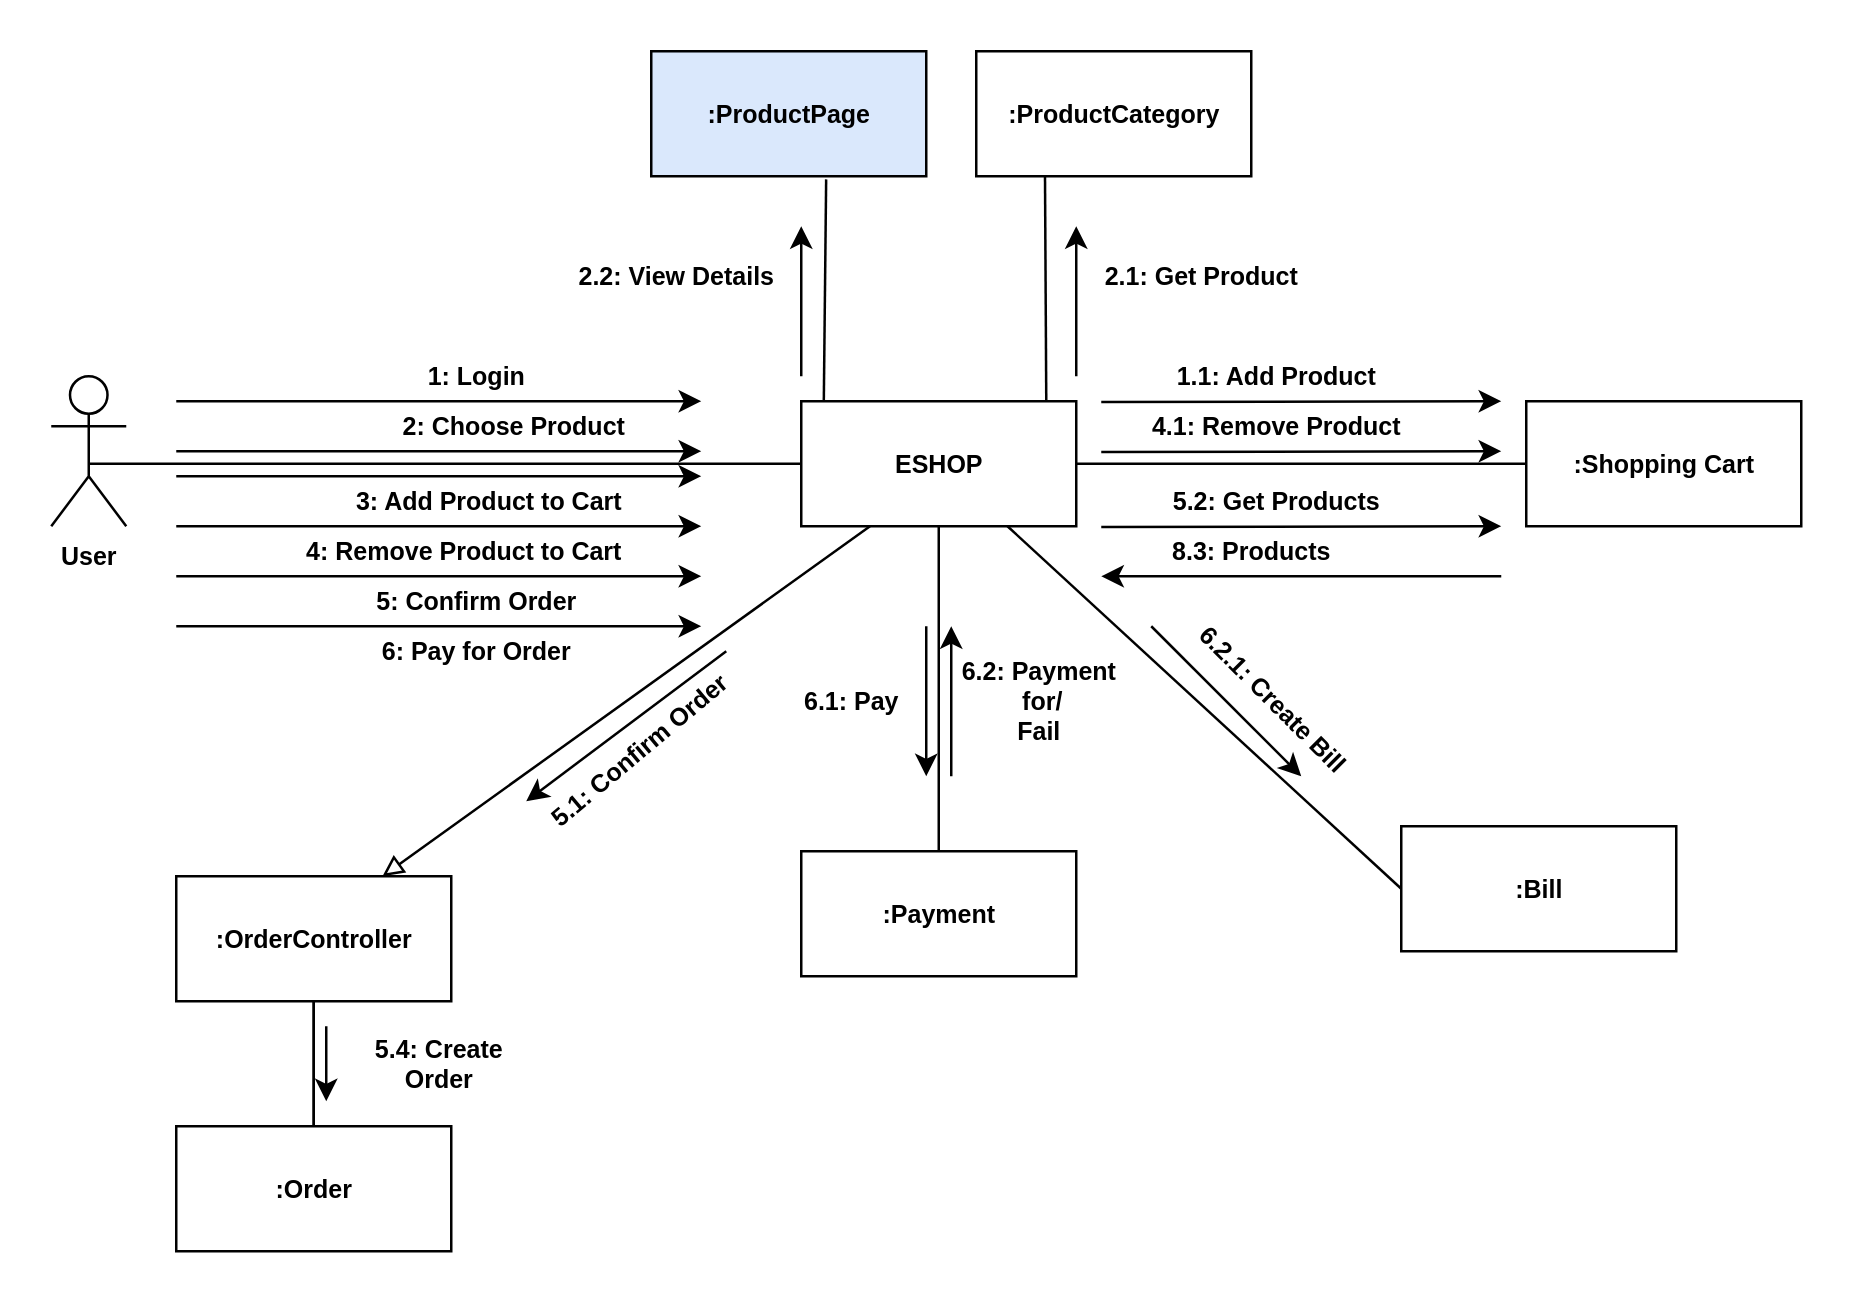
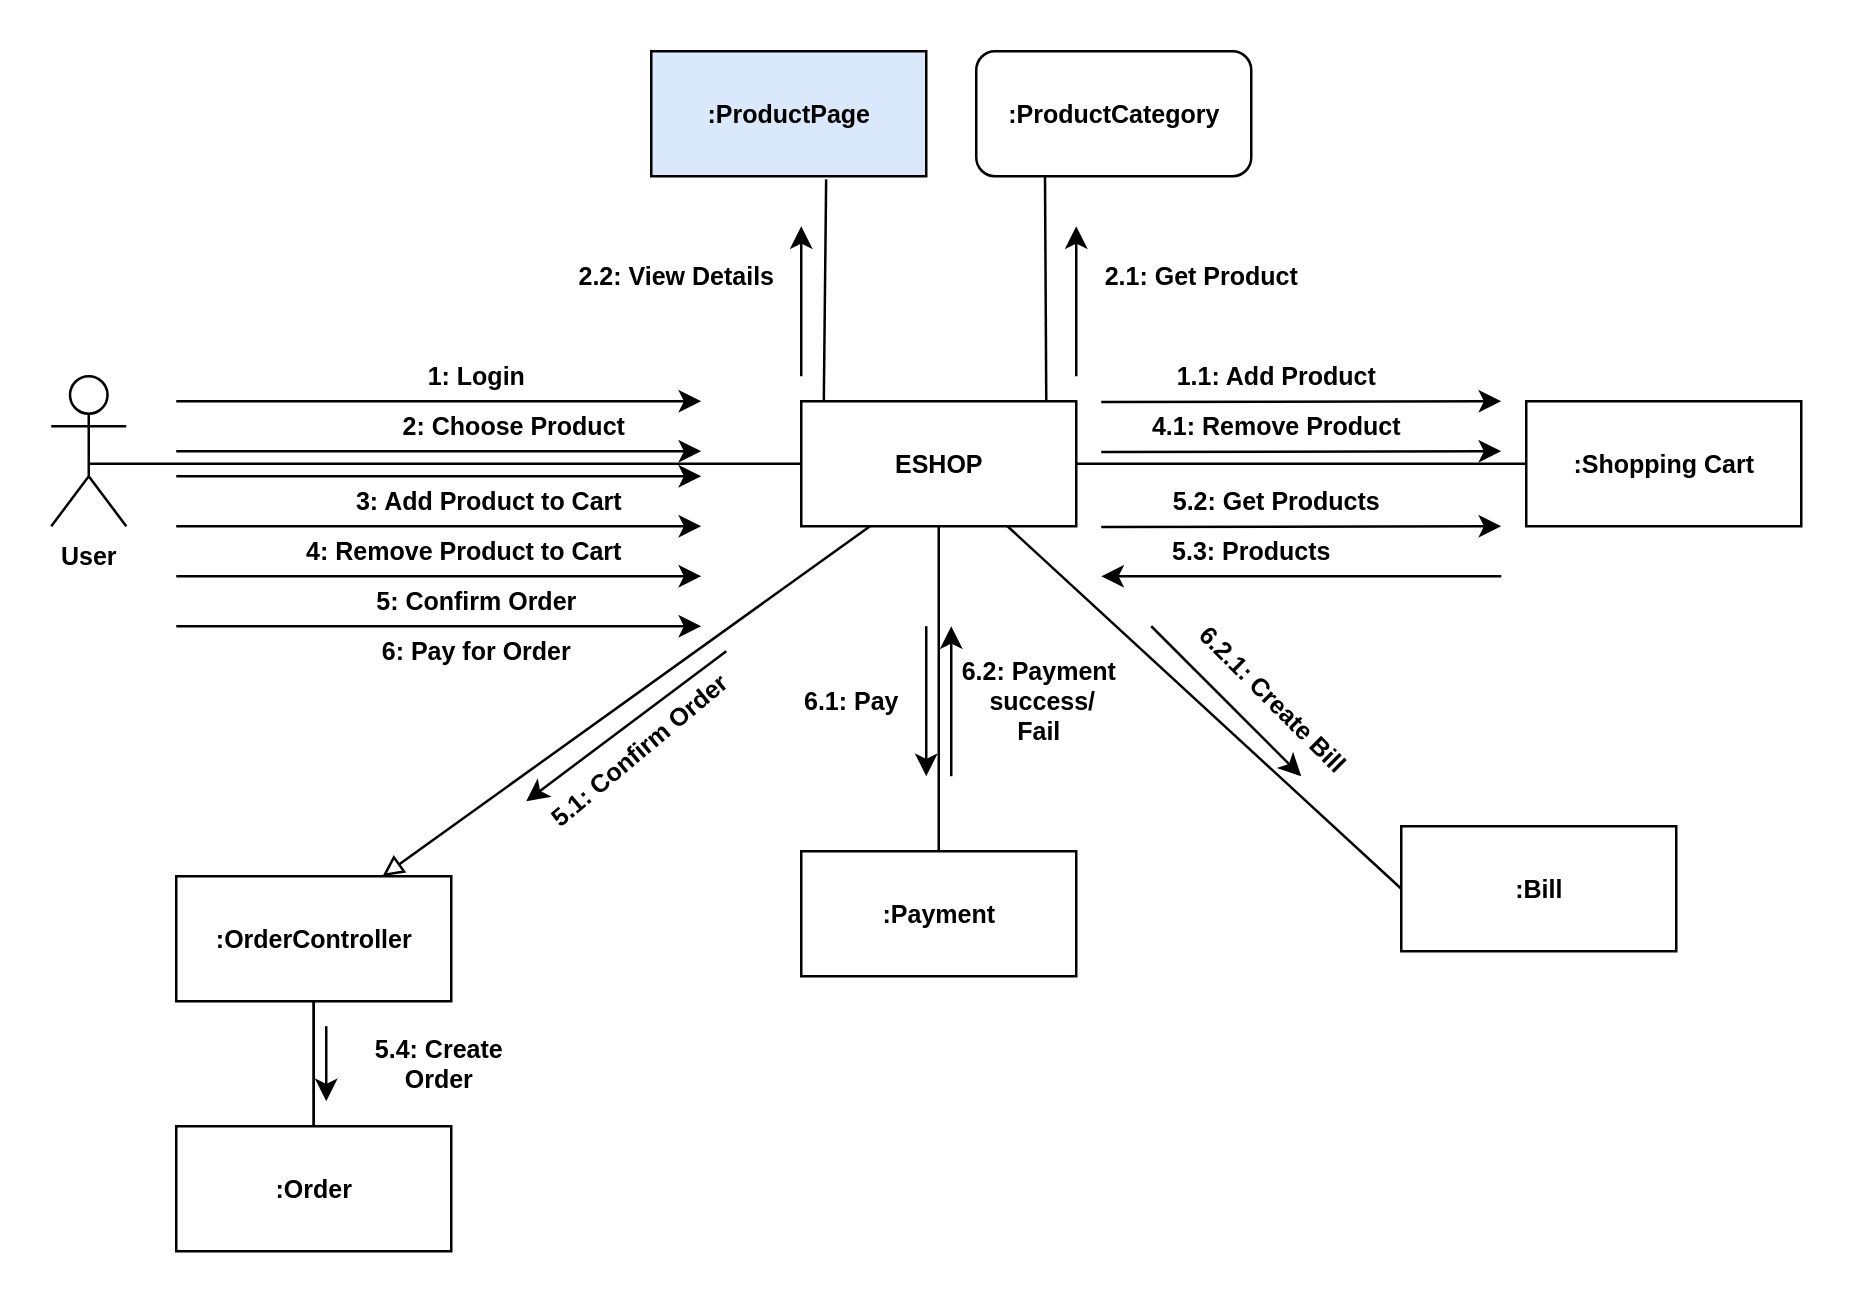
node ":ProductCategory": shape rectangle -> rounded rectangle
node "8.3: Products": label "8.3: Products" -> "5.3: Products"
node "6.2: Payment for/Fail": label "6.2: Payment for/Fail" -> "6.2: Payment success/Fail"
